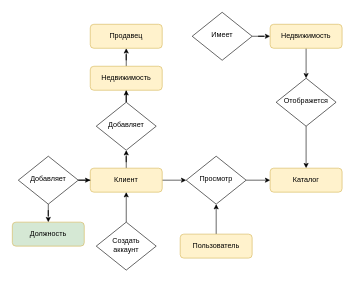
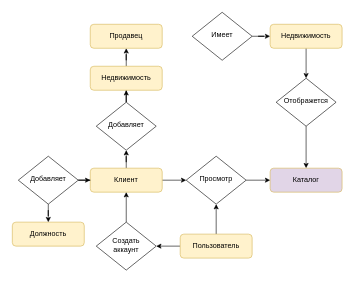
node "Каталог": fillcolor #fff2cc -> #e1d5e7
node "Должность": fillcolor #d5e8d4 -> #fff2cc
edge "Пользователь" -> "Создать аккаунт": added
